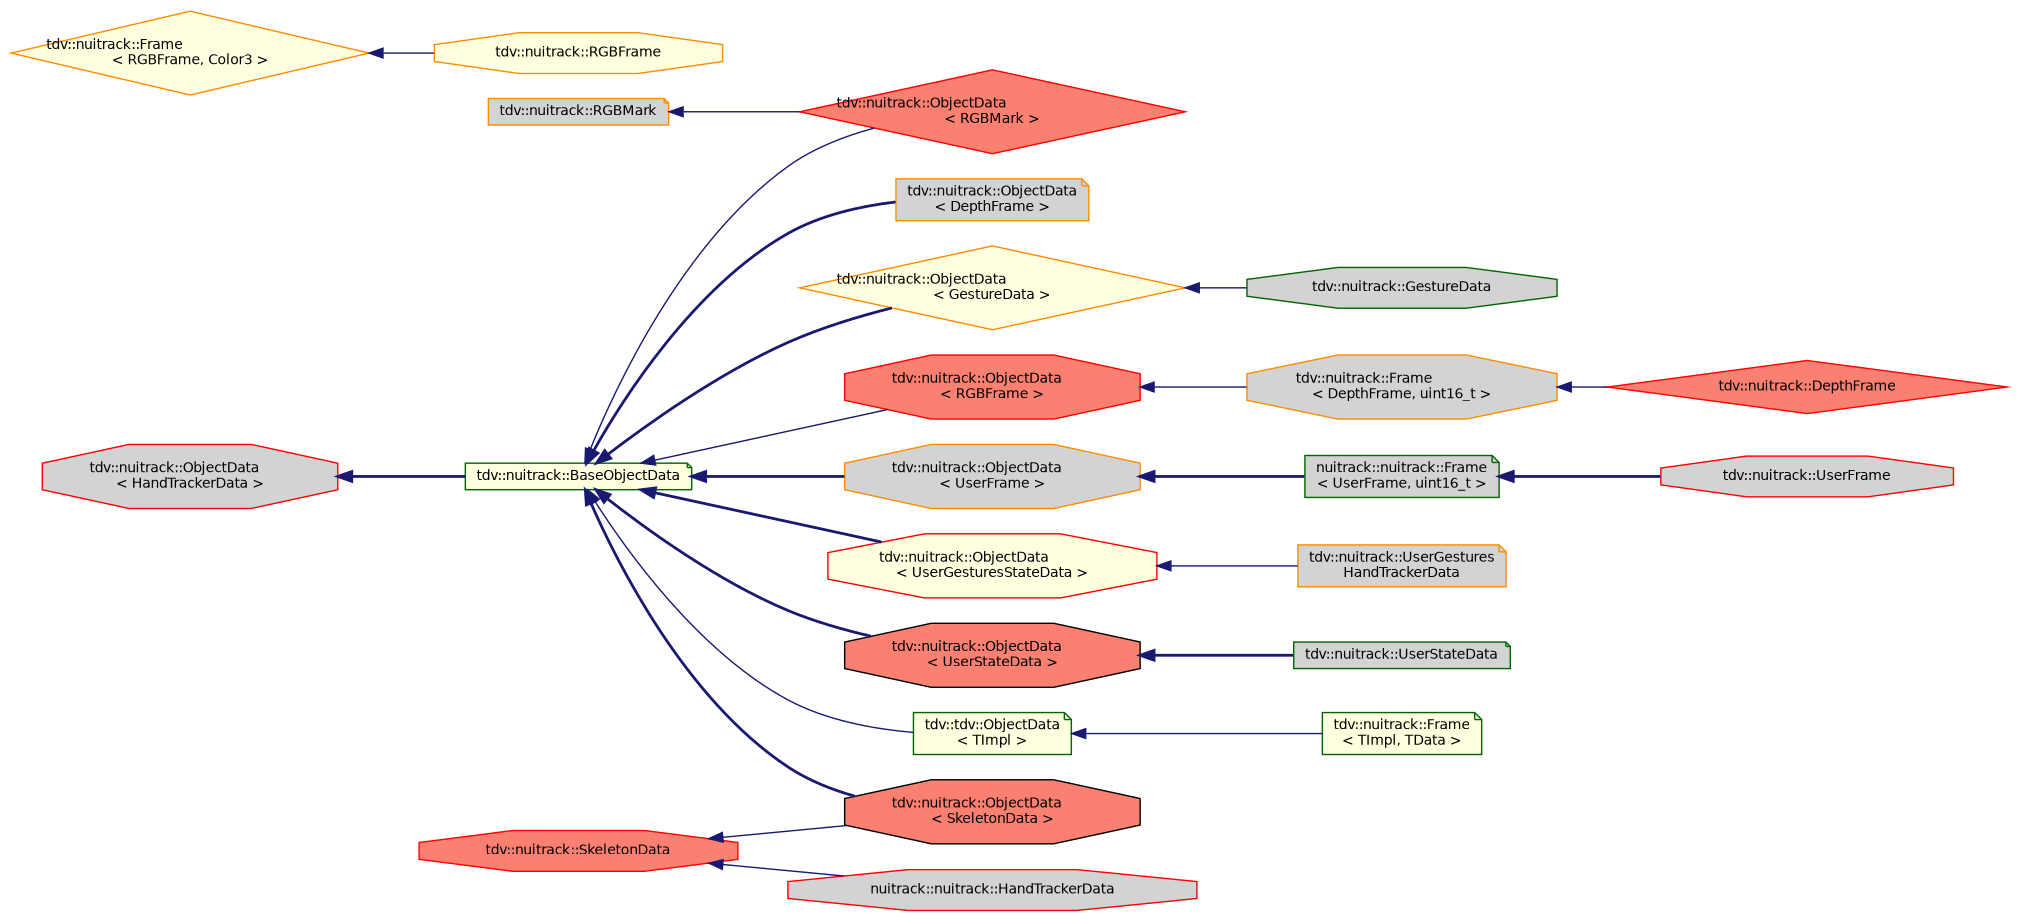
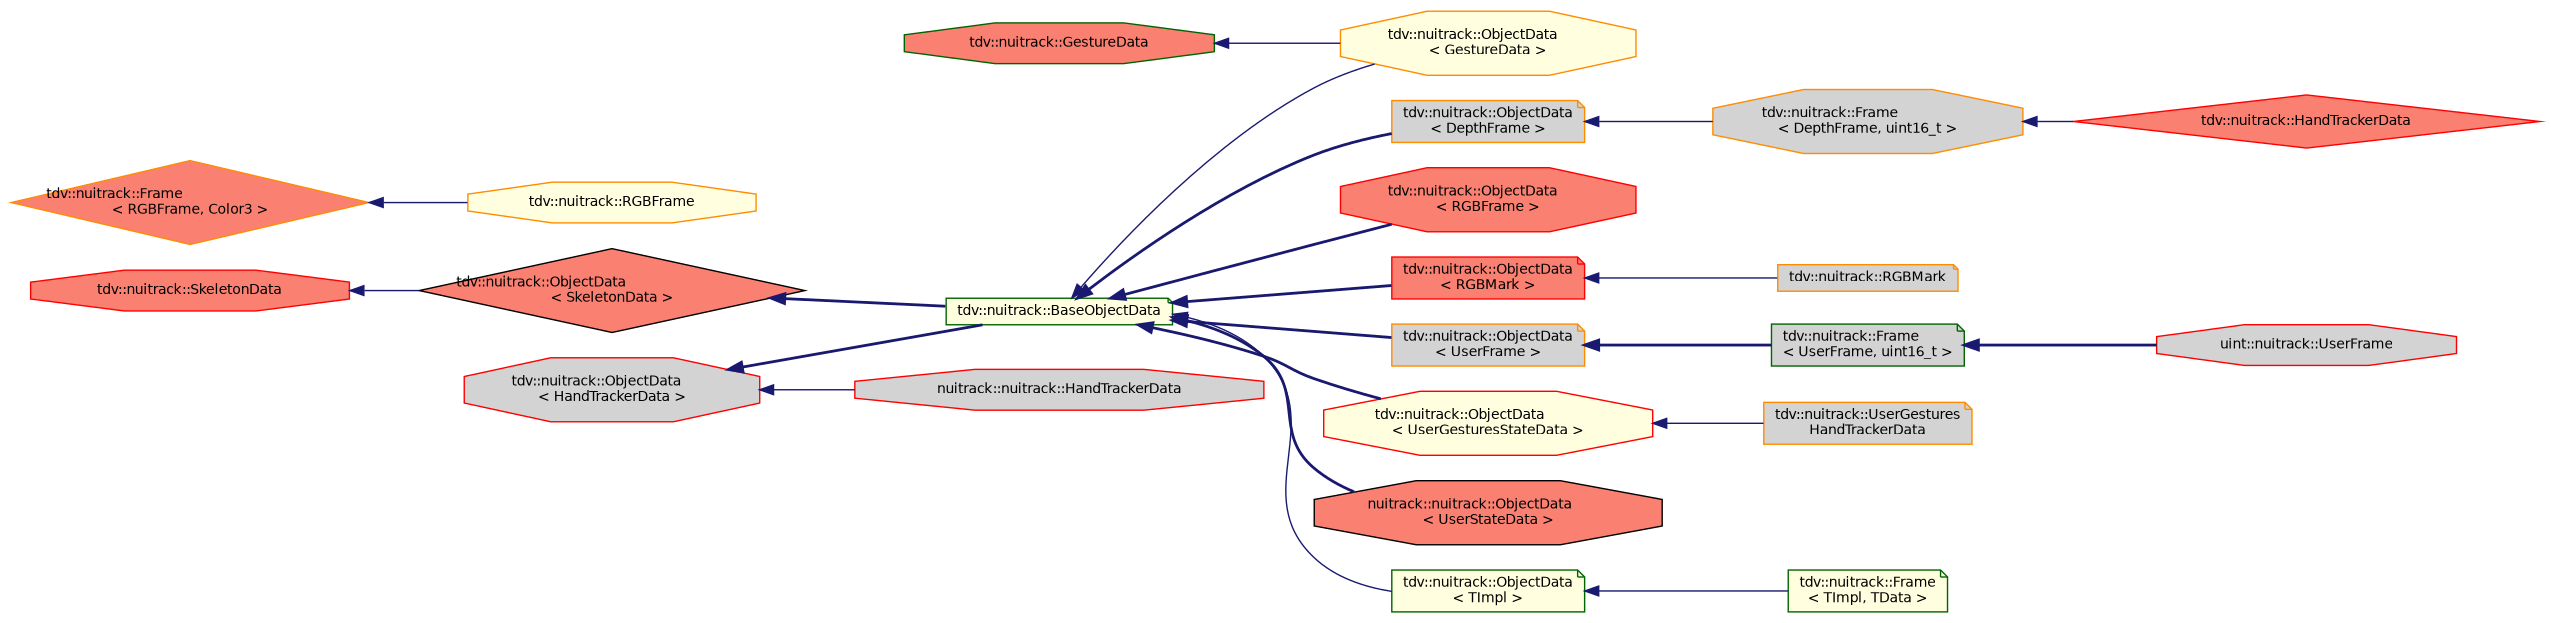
node "tdv::nuitrack::Frame < RGBFrame, Color3 >": fillcolor lightyellow -> salmon
edge "tdv::nuitrack::ObjectData < RGBMark >" -> "tdv::nuitrack::RGBMark": reversed
node "tdv::nuitrack::ObjectData < RGBMark >": shape diamond -> note
edge "tdv::nuitrack::ObjectData < RGBMark >" -> "tdv::nuitrack::BaseObjectData": style solid -> bold
node "tdv::nuitrack::ObjectData < GestureData >": shape diamond -> octagon
edge "tdv::nuitrack::GestureData" -> "tdv::nuitrack::ObjectData < GestureData >": reversed
node "tdv::nuitrack::GestureData": fillcolor lightgrey -> salmon
edge "tdv::nuitrack::ObjectData < GestureData >" -> "tdv::nuitrack::BaseObjectData": style bold -> solid
edge "tdv::nuitrack::Frame < DepthFrame, uint16_t >" -> "tdv::nuitrack::ObjectData < RGBFrame >": now "tdv::nuitrack::Frame < DepthFrame, uint16_t >" -> "tdv::nuitrack::ObjectData < DepthFrame >"
node "tdv::nuitrack::DepthFrame": label "tdv::nuitrack::DepthFrame" -> "tdv::nuitrack::HandTrackerData"
edge "tdv::nuitrack::ObjectData < RGBFrame >" -> "tdv::nuitrack::BaseObjectData": style solid -> bold
node "tdv::nuitrack::ObjectData < UserFrame >": shape octagon -> note
node "nuitrack::nuitrack::Frame < UserFrame, uint16_t >": label "nuitrack::nuitrack::Frame < UserFrame, uint16_t >" -> "tdv::nuitrack::Frame < UserFrame, uint16_t >"
node "tdv::nuitrack::UserFrame": label "tdv::nuitrack::UserFrame" -> "uint::nuitrack::UserFrame"
node "tdv::nuitrack::ObjectData < UserStateData >": label "tdv::nuitrack::ObjectData < UserStateData >" -> "nuitrack::nuitrack::ObjectData < UserStateData >"
node "tdv::nuitrack::UserStateData": removed
edge "tdv::nuitrack::ObjectData < SkeletonData >" -> "tdv::nuitrack::BaseObjectData": reversed
node "tdv::tdv::ObjectData < TImpl >": label "tdv::tdv::ObjectData < TImpl >" -> "tdv::nuitrack::ObjectData < TImpl >"
node "tdv::nuitrack::ObjectData < SkeletonData >": shape octagon -> diamond
edge "nuitrack::nuitrack::HandTrackerData" -> "tdv::nuitrack::SkeletonData": now "nuitrack::nuitrack::HandTrackerData" -> "tdv::nuitrack::ObjectData < HandTrackerData >"
